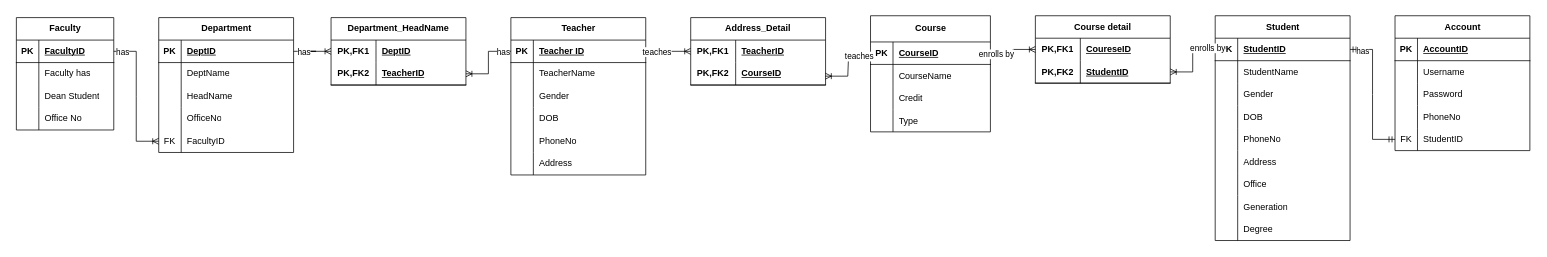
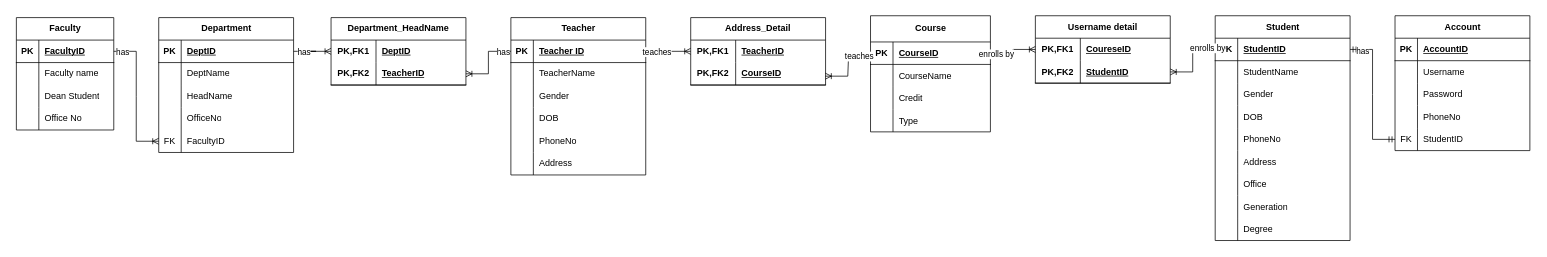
node "Course detail": label "Course detail" -> "Username detail"
node "Faculty has": label "Faculty has" -> "Faculty name"
